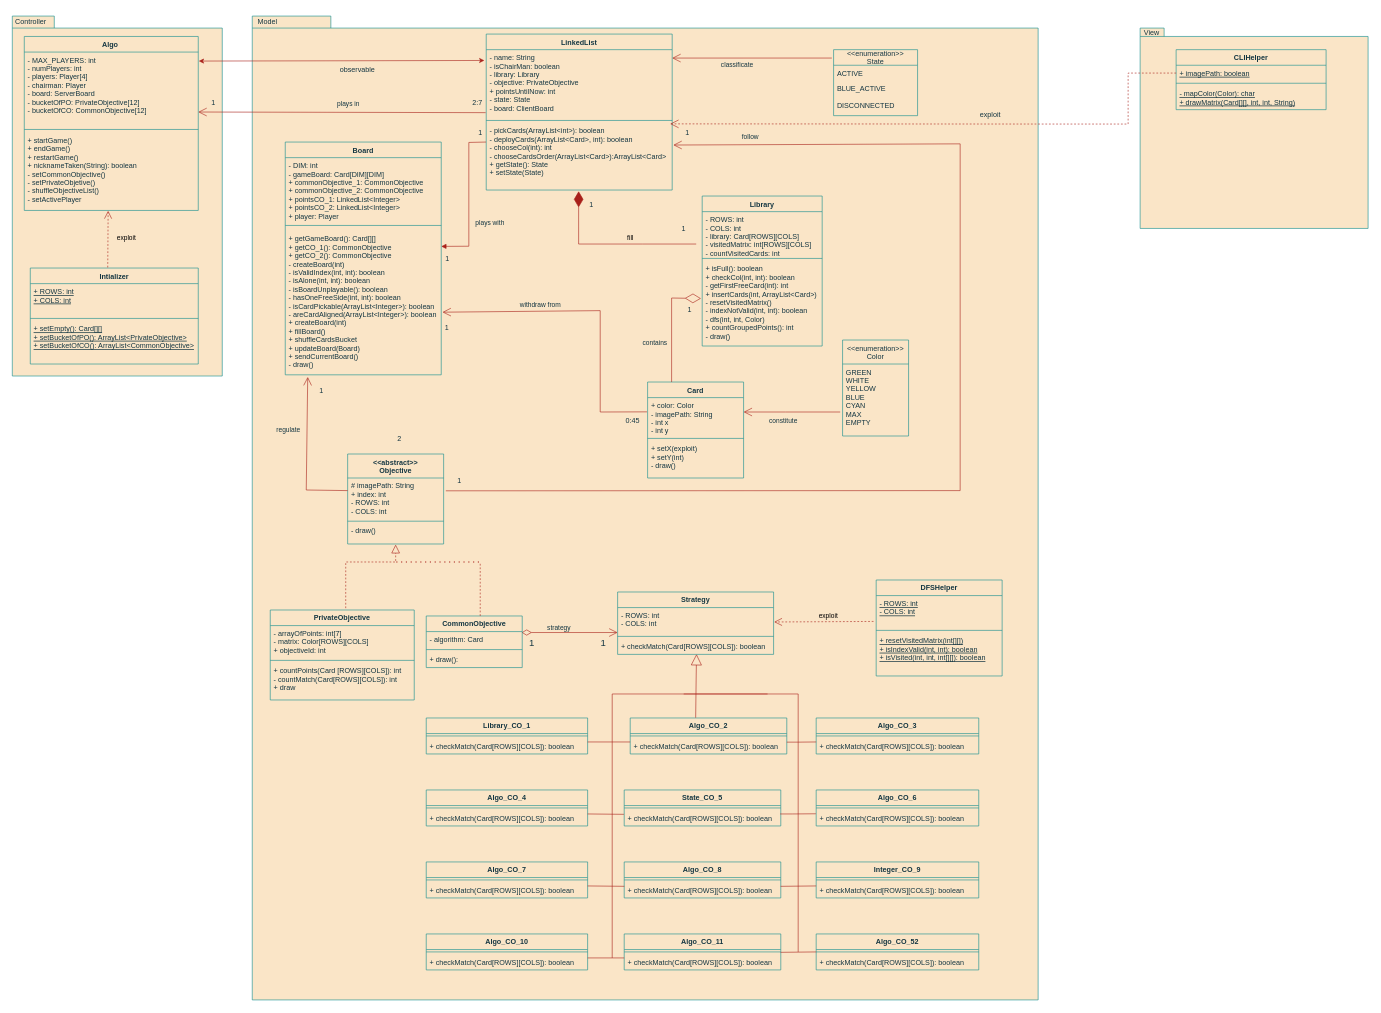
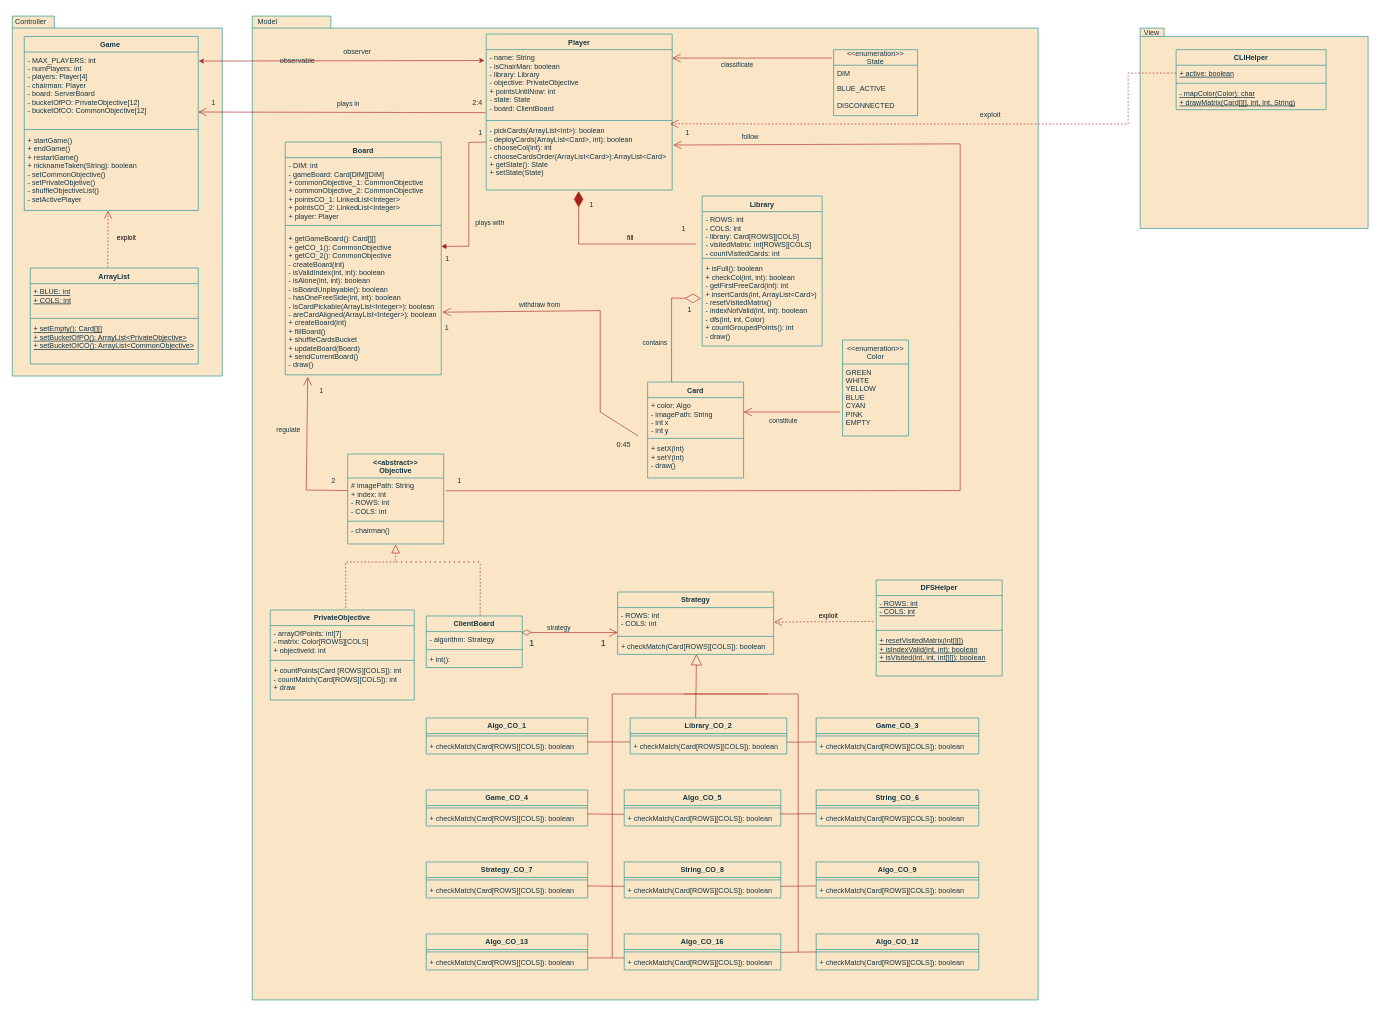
node "LinkedList": label "LinkedList" -> "Player"
node "Algo": label "Algo" -> "Game"
node "observer": added
node "observable": moved (357, 70) -> (297, 61)
node "ACTIVE": label "ACTIVE" -> "DIM"
node "+ imagePath: boolean": label "+ imagePath: boolean" -> "+ active: boolean"
node "2:7": label "2:7" -> "2:4"
node "Intializer": label "Intializer" -> "ArrayList"
node "+ ROWS: int + COLS: int": label "+ ROWS: int + COLS: int" -> "+ BLUE: int + COLS: int"
node "GREEN WHITE YELLOW BLUE CYAN MAX EMPTY": label "GREEN WHITE YELLOW BLUE CYAN MAX EMPTY" -> "GREEN WHITE YELLOW BLUE CYAN PINK EMPTY"
node "+ color: Color - imagePath: String - int x - int y": label "+ color: Color - imagePath: String - int x - int y" -> "+ color: Algo - imagePath: String - int x - int y"
node "0:45": moved (633, 421) -> (624, 445)
node "2": moved (399, 439) -> (333, 481)
node "+ setX(exploit) + setY(int) - draw()": label "+ setX(exploit) + setY(int) - draw()" -> "+ setX(int) + setY(int) - draw()"
node "- draw()": label "- draw()" -> "- chairman()"
node "CommonObjective": label "CommonObjective" -> "ClientBoard"
node "- algorithm: Card": label "- algorithm: Card" -> "- algorithm: Strategy"
node "+ draw():": label "+ draw():" -> "+ int():"
node "Library_CO_1": label "Library_CO_1" -> "Algo_CO_1"
node "Algo_CO_2": label "Algo_CO_2" -> "Library_CO_2"
node "Algo_CO_3": label "Algo_CO_3" -> "Game_CO_3"
node "Algo_CO_4": label "Algo_CO_4" -> "Game_CO_4"
node "State_CO_5": label "State_CO_5" -> "Algo_CO_5"
node "Algo_CO_6": label "Algo_CO_6" -> "String_CO_6"
node "Algo_CO_7": label "Algo_CO_7" -> "Strategy_CO_7"
node "Algo_CO_8": label "Algo_CO_8" -> "String_CO_8"
node "Integer_CO_9": label "Integer_CO_9" -> "Algo_CO_9"
node "Algo_CO_10": label "Algo_CO_10" -> "Algo_CO_13"
node "Algo_CO_11": label "Algo_CO_11" -> "Algo_CO_16"
node "Algo_CO_52": label "Algo_CO_52" -> "Algo_CO_12"
